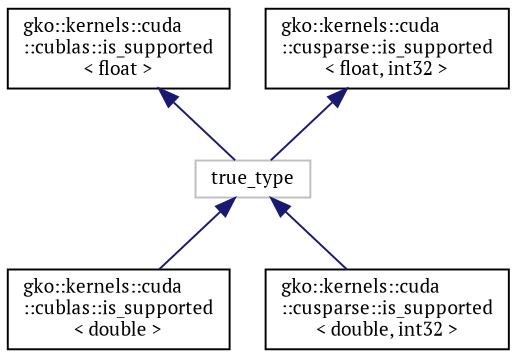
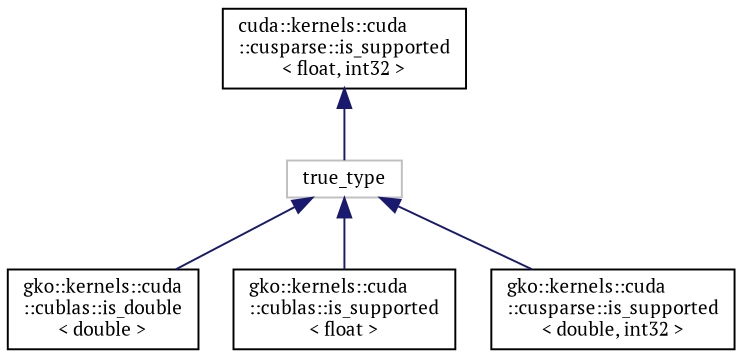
node "gko::kernels::cuda ::cusparse::is_supported < float, int32 >": label "gko::kernels::cuda ::cusparse::is_supported < float, int32 >" -> "cuda::kernels::cuda ::cusparse::is_supported < float, int32 >"
edge "true_type" -> "gko::kernels::cuda ::cublas::is_supported < float >": reversed
node "gko::kernels::cuda ::cublas::is_supported < double >": label "gko::kernels::cuda ::cublas::is_supported < double >" -> "gko::kernels::cuda ::cublas::is_double < double >"
